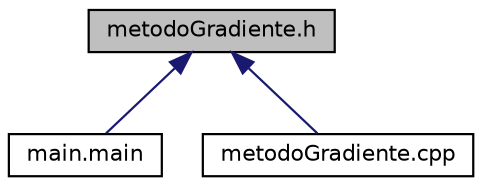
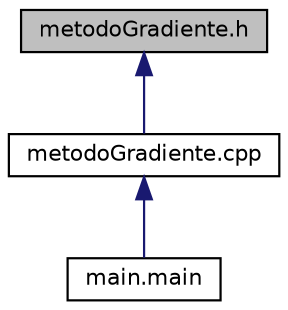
edge "main.main" -> "metodoGradiente.h": now "main.main" -> "metodoGradiente.cpp"
